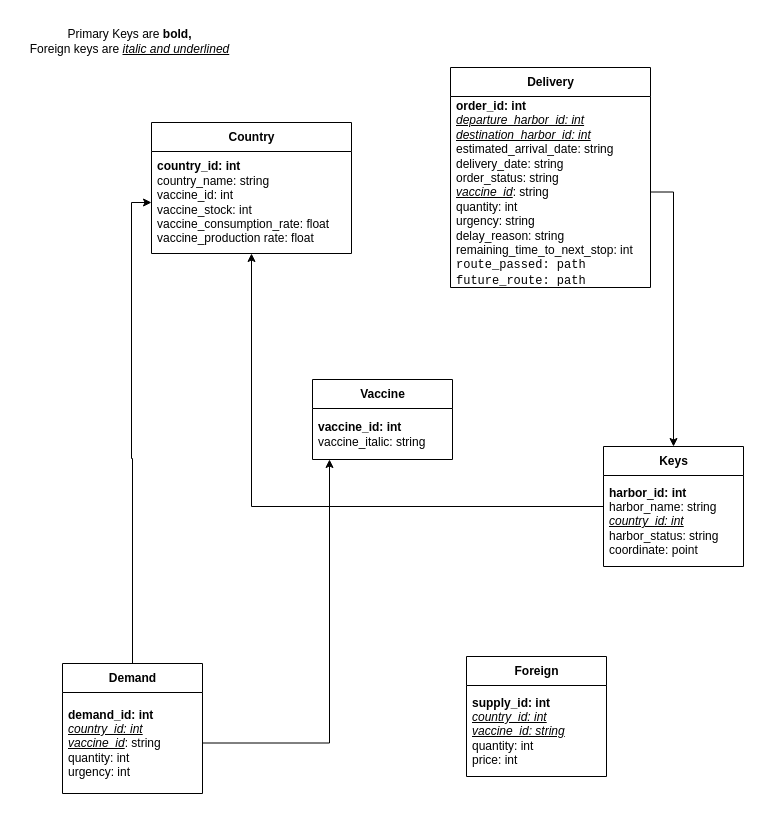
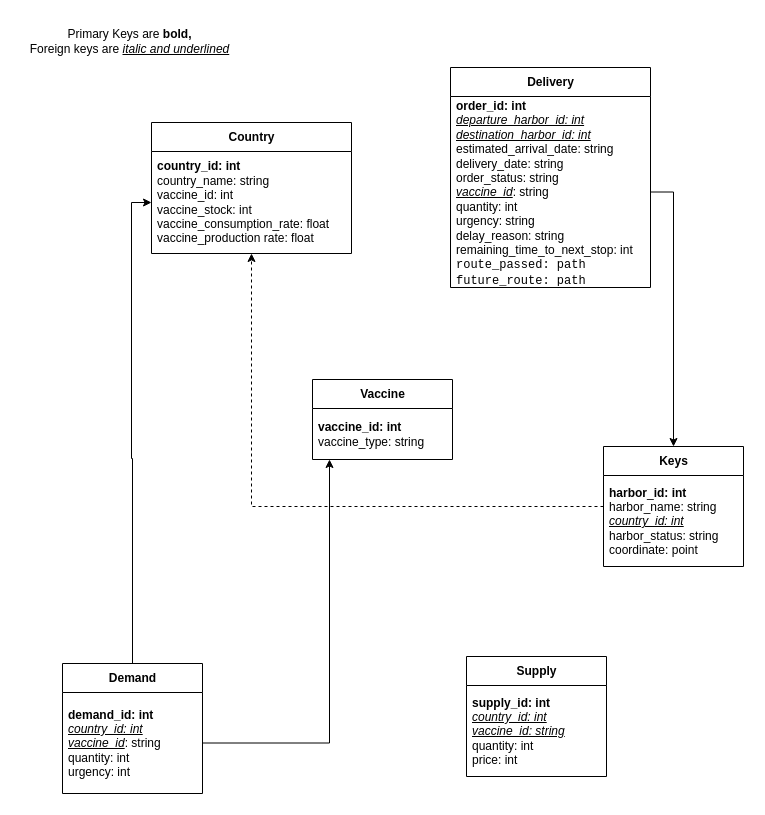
node "vaccine_id: int vaccine_italic: string": label "vaccine_id: int vaccine_italic: string" -> "vaccine_id: int vaccine_type: string"
edge "Keys" -> "Country": style solid -> dashed
node "Foreign": label "Foreign" -> "Supply"
